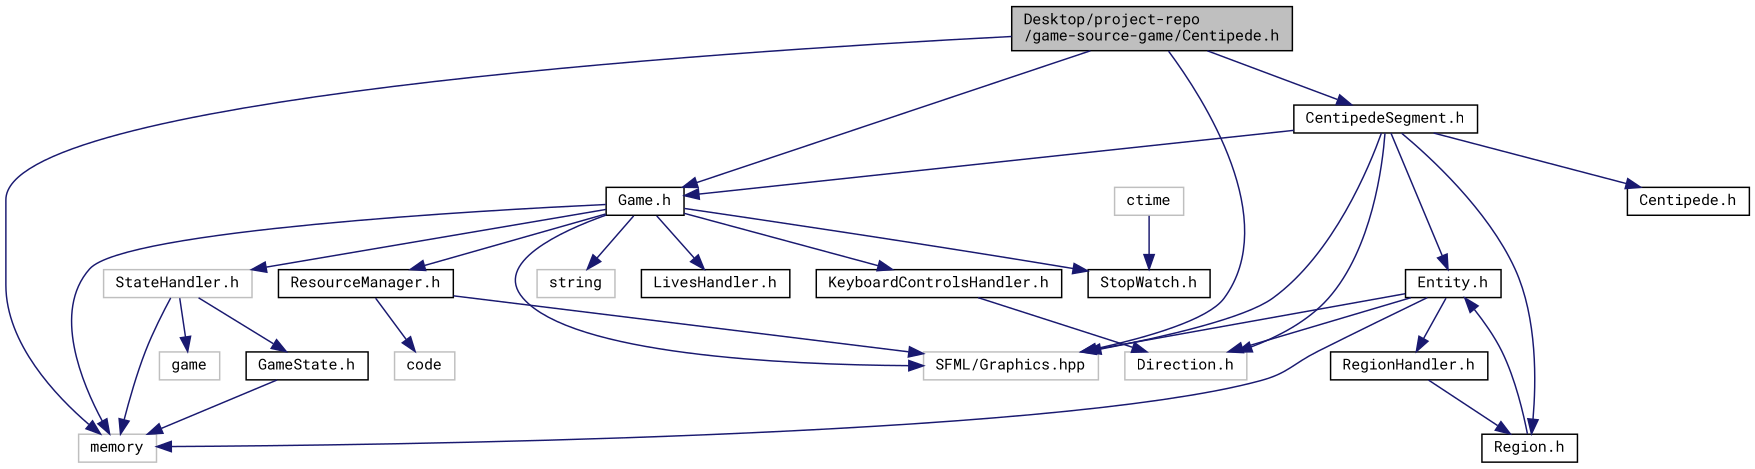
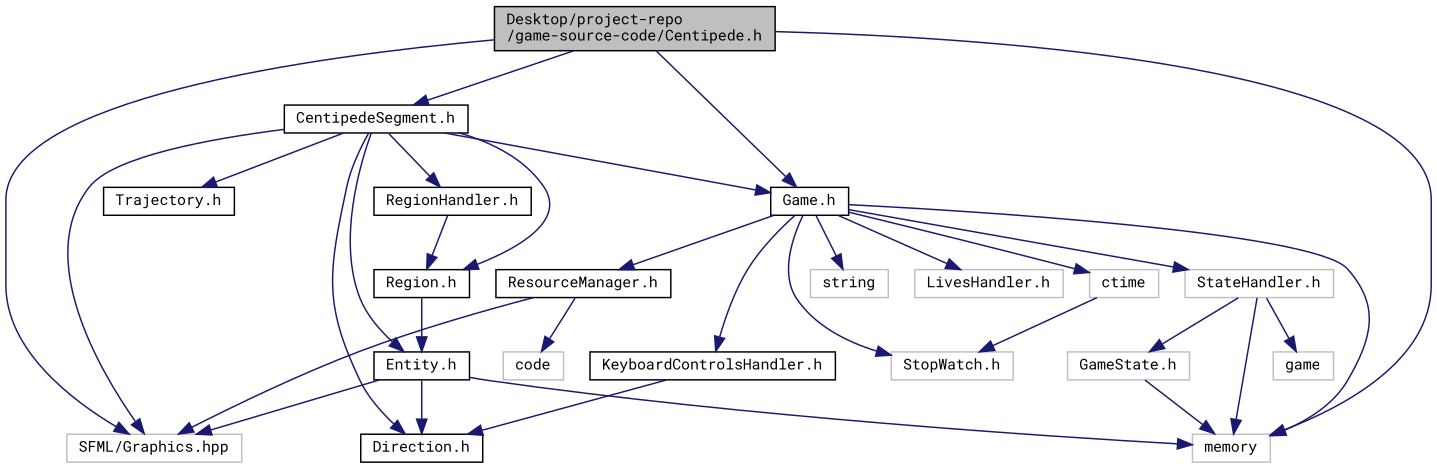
node "Desktop/project-repo /game-source-game/Centipede.h": label "Desktop/project-repo /game-source-game/Centipede.h" -> "Desktop/project-repo /game-source-code/Centipede.h"
node "Centipede.h": label "Centipede.h" -> "Trajectory.h"
node "LivesHandler.h": color black -> grey75
node "StopWatch.h": color black -> grey75
edge "Entity.h" -> "RegionHandler.h": now "CentipedeSegment.h" -> "RegionHandler.h"
edge "Game.h" -> "SFML/Graphics.hpp": now "Game.h" -> "ctime"
node "GameState.h": color black -> grey75
node "Direction.h": color grey75 -> black
